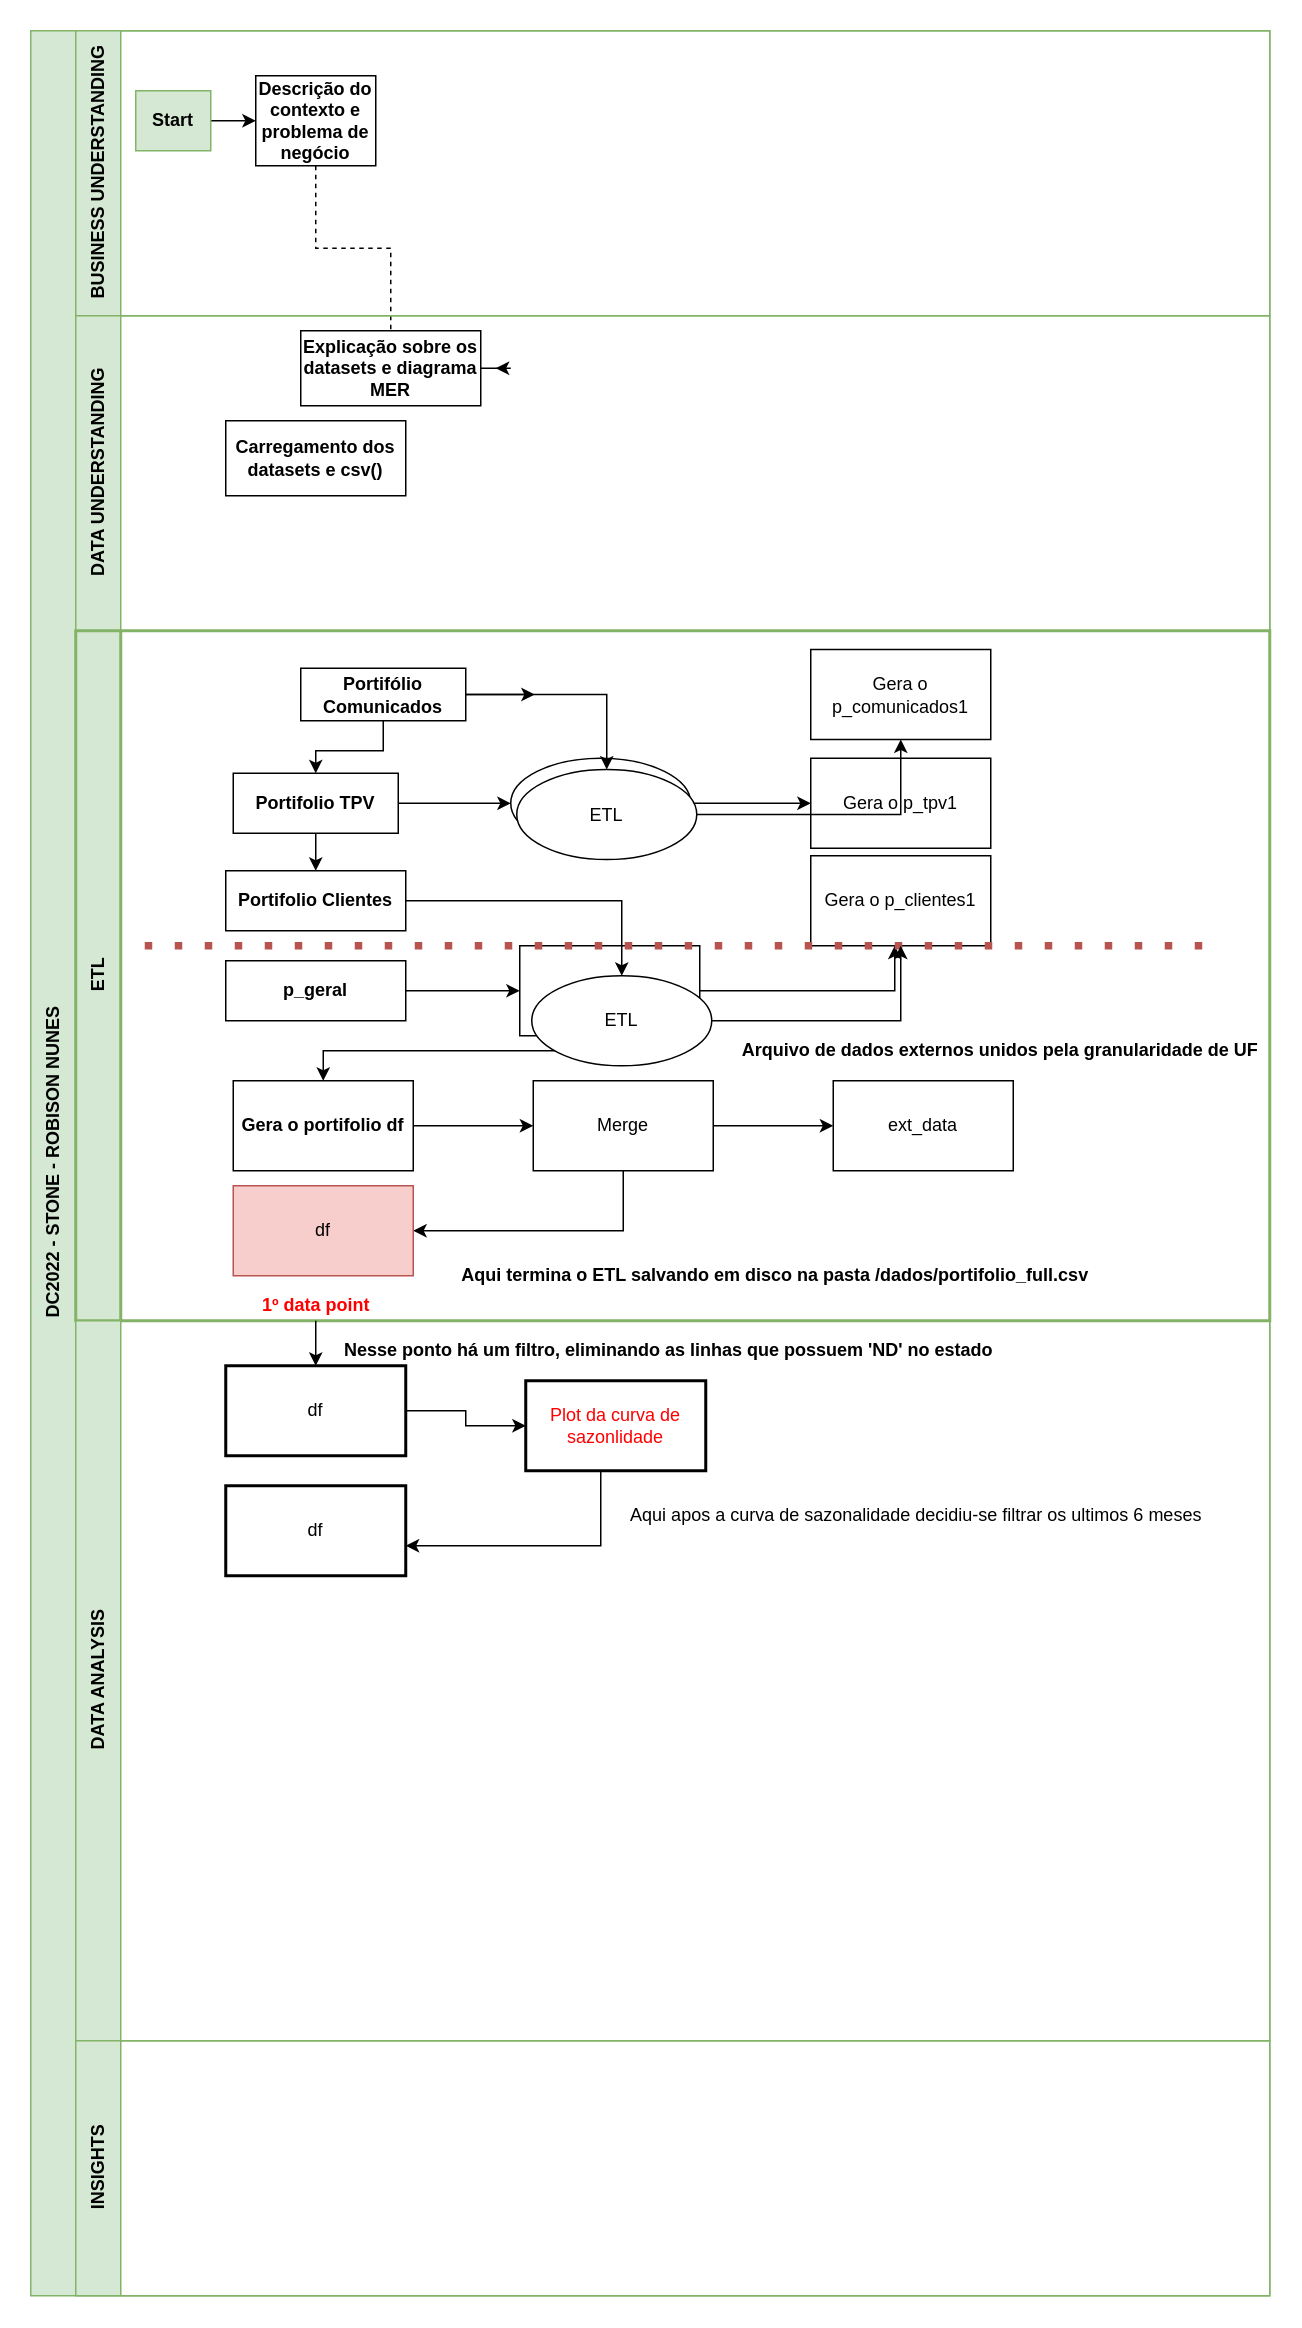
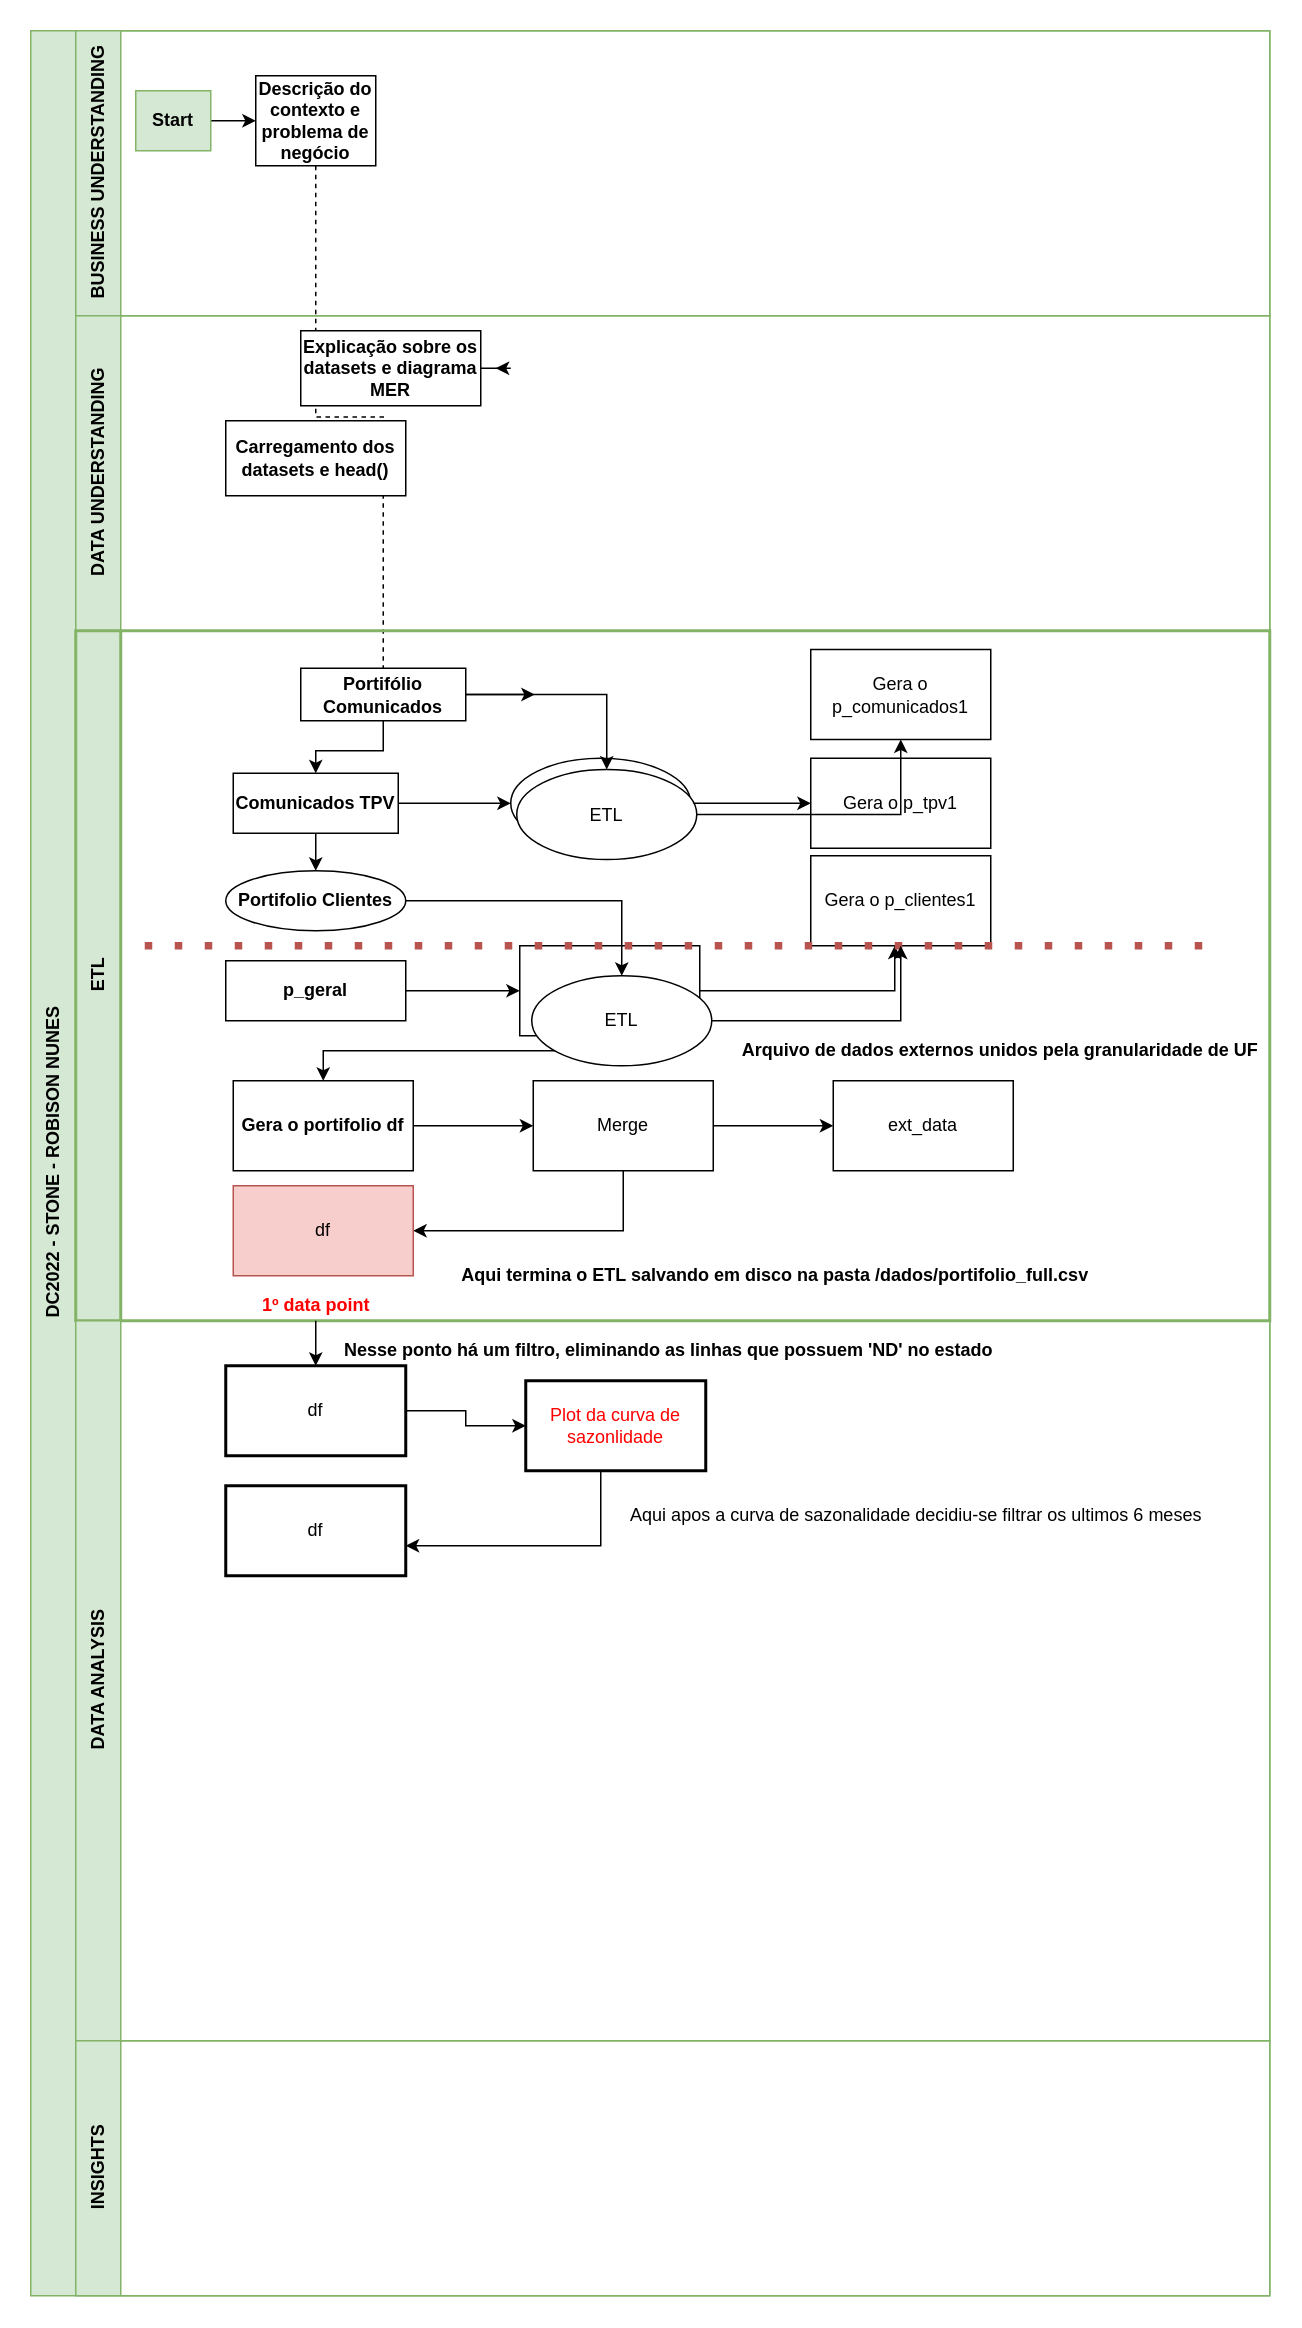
edge "Descrição do contexto e problema de negócio" -- "Explicação sobre os datasets e diagrama MER": now "Descrição do contexto e problema de negócio" -- "Portifólio Comunicados"
node "Carregamento dos datasets e csv()": label "Carregamento dos datasets e csv()" -> "Carregamento dos datasets e head()"
node "Portifolio TPV": label "Portifolio TPV" -> "Comunicados TPV"
node "Portifolio Clientes": shape rectangle -> ellipse
